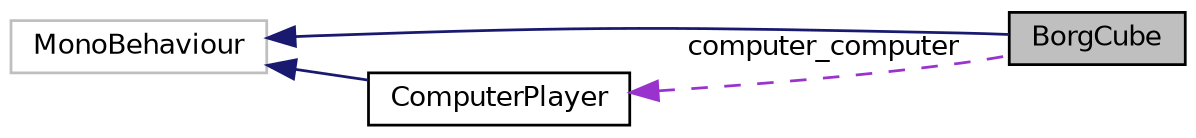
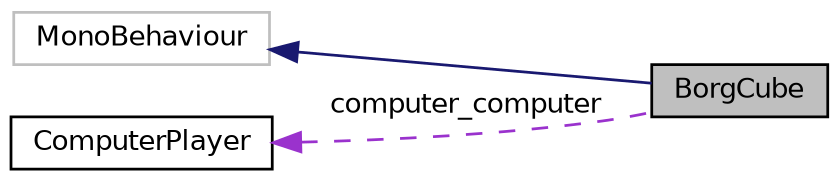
edge "ComputerPlayer" -> "MonoBehaviour": removed
